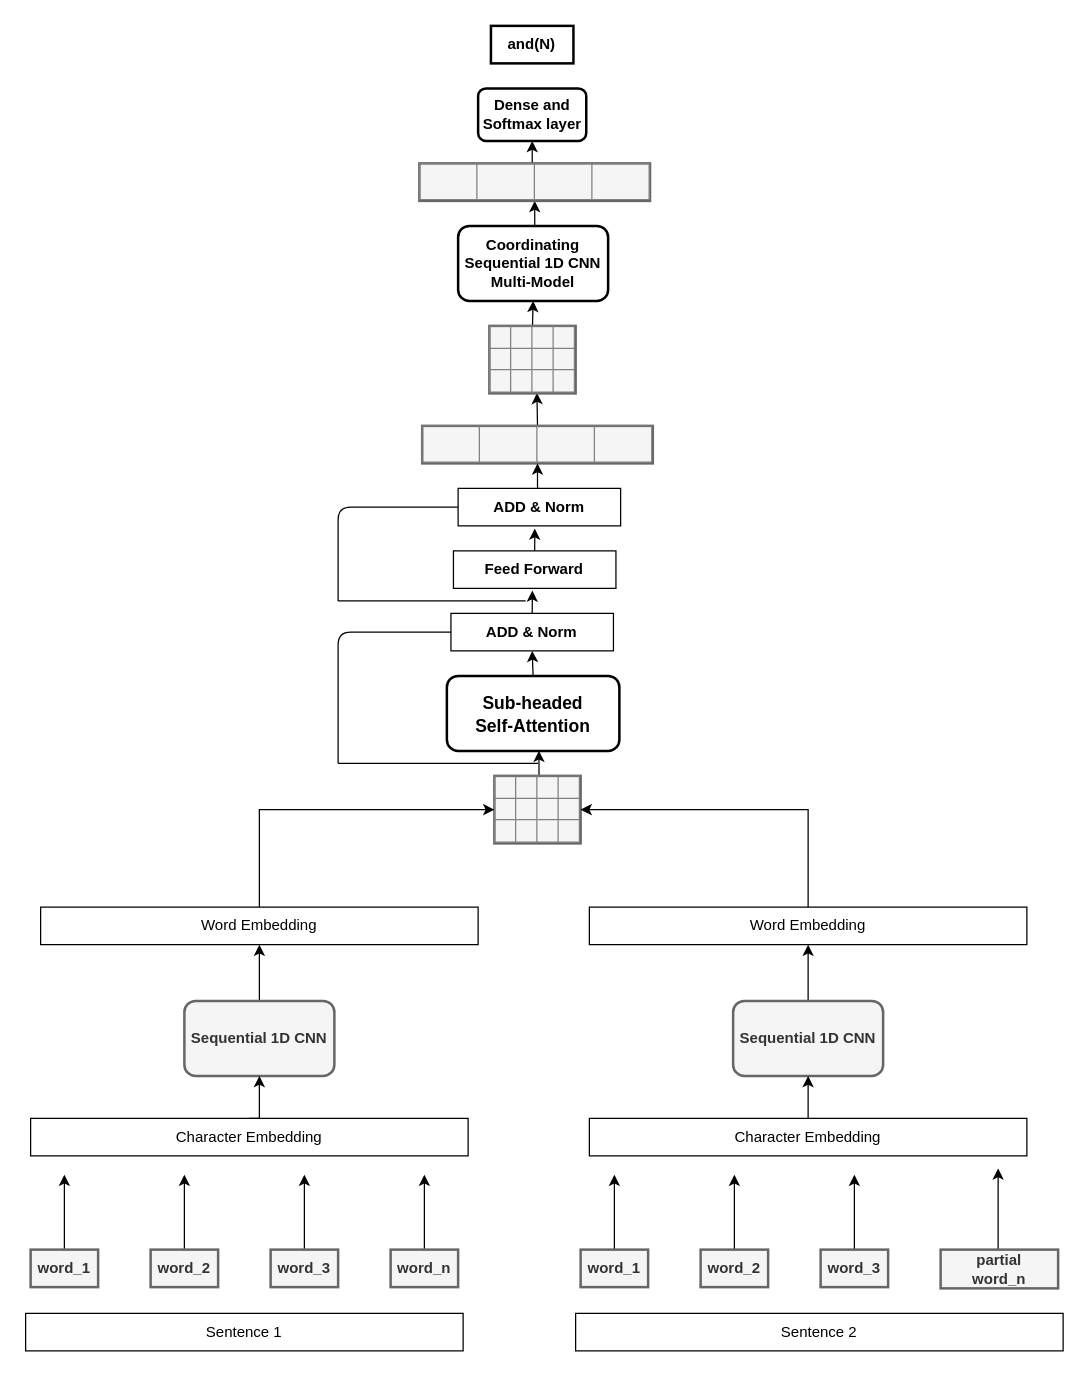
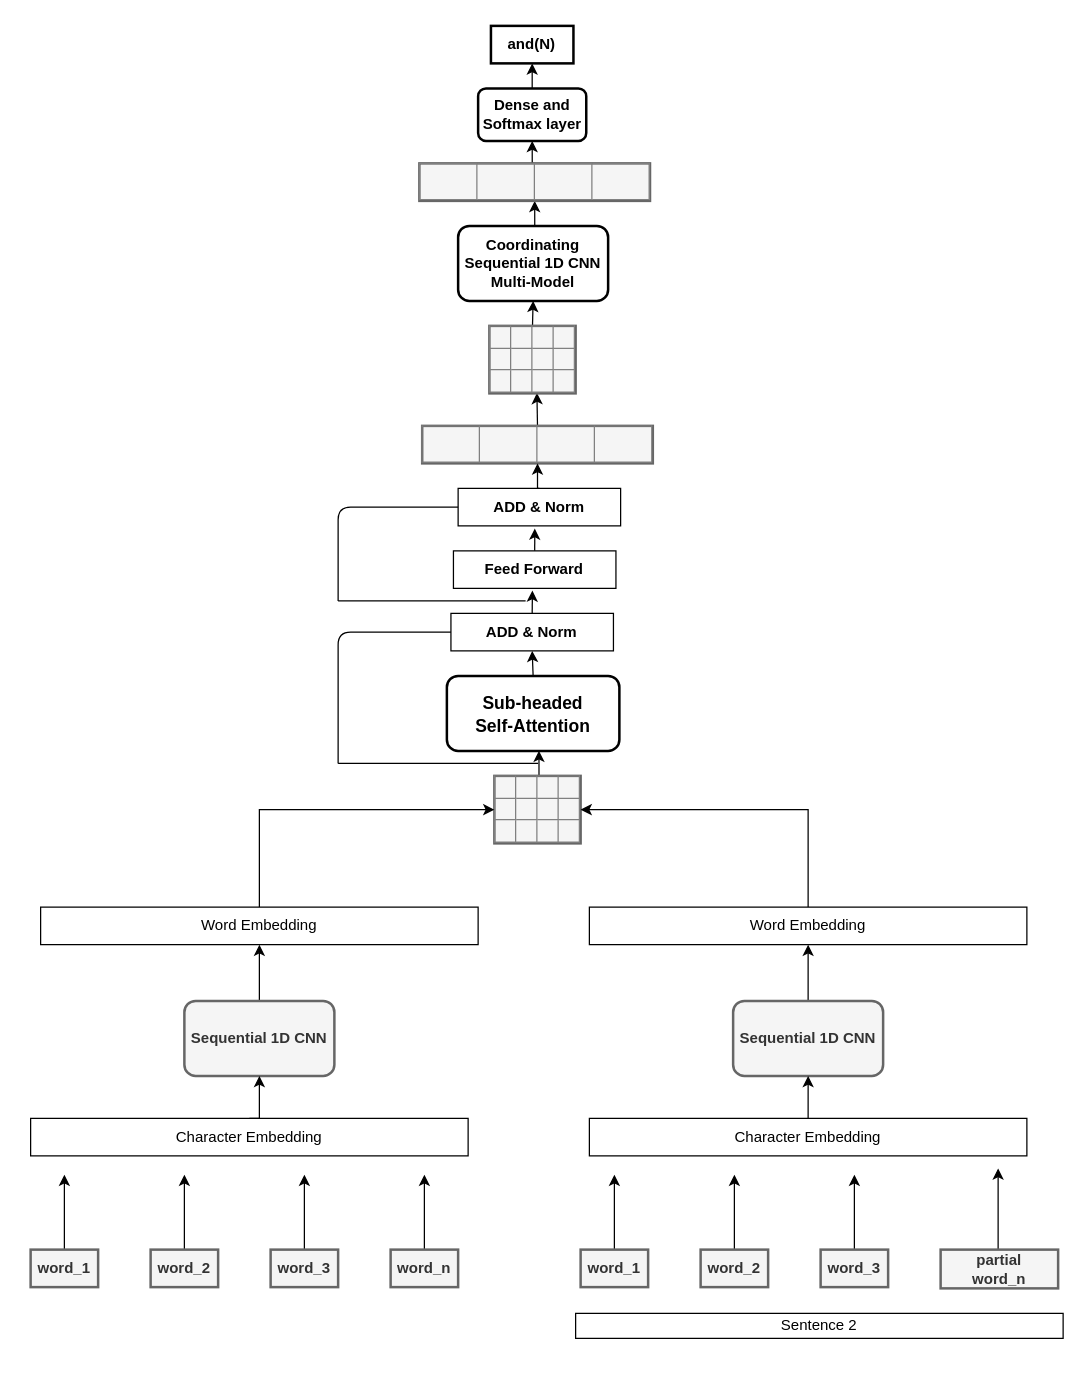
edge "Dense and Softmax layer" -> "and(N)": added
node "Sentence 1": removed
node "Sentence 2": size 488x38 -> 488x25
